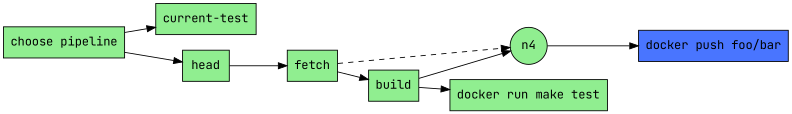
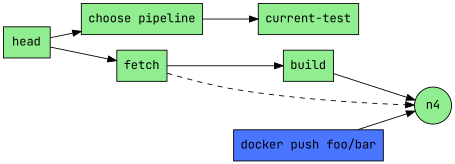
edge "n4" -> "docker push foo/bar": reversed
edge "choose pipeline" -> "head": reversed
node "docker run make test": removed
